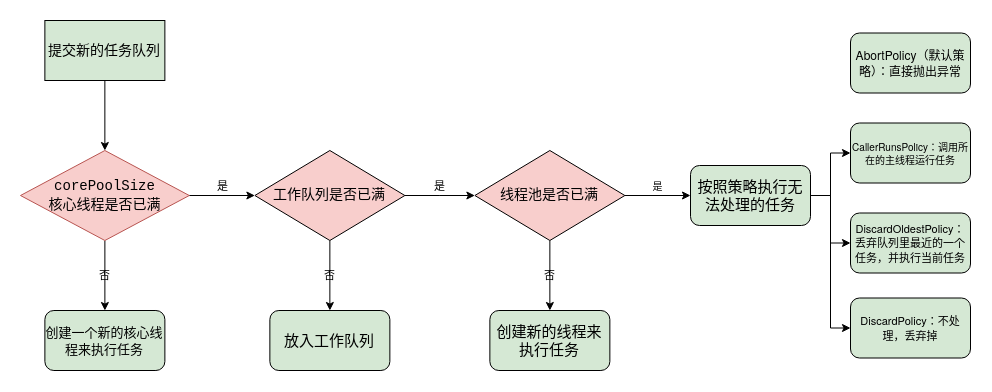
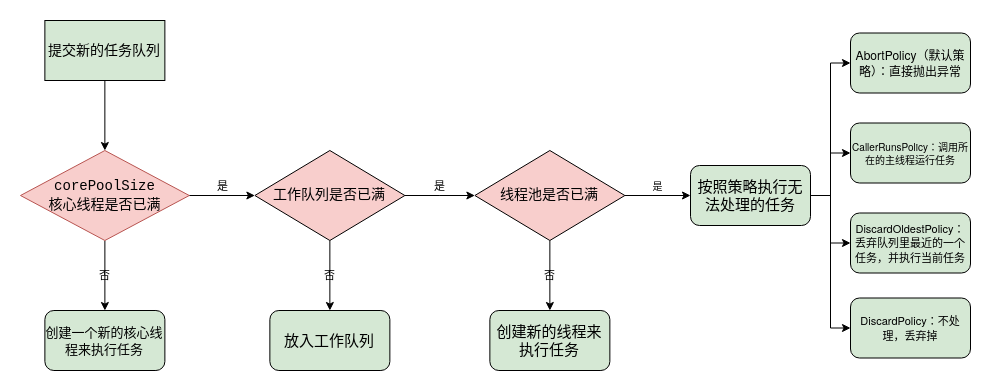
edge "按照策略执行无法处理的任务" -> "AbortPolicy（默认策略）：直接抛出异常": added
